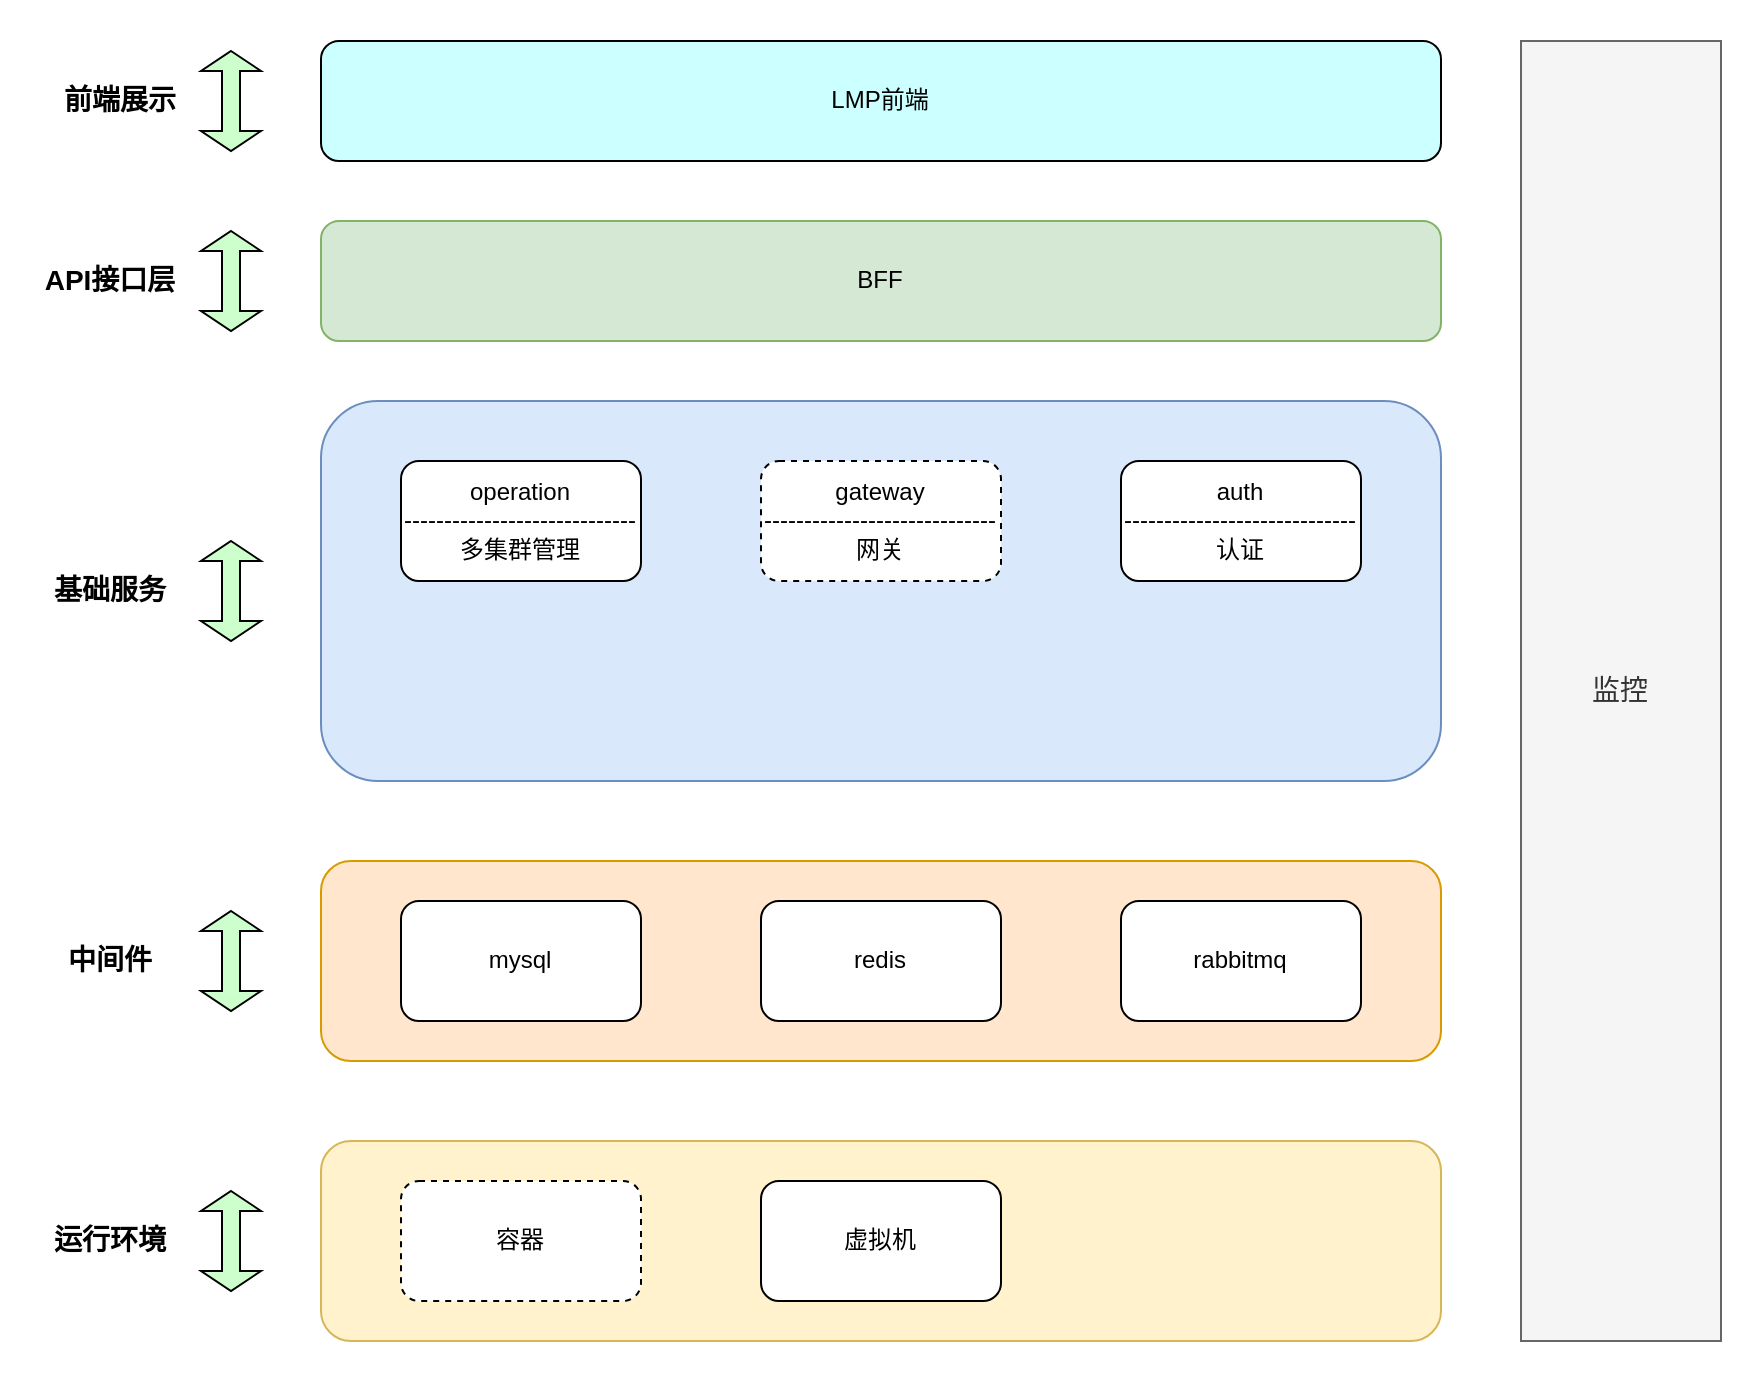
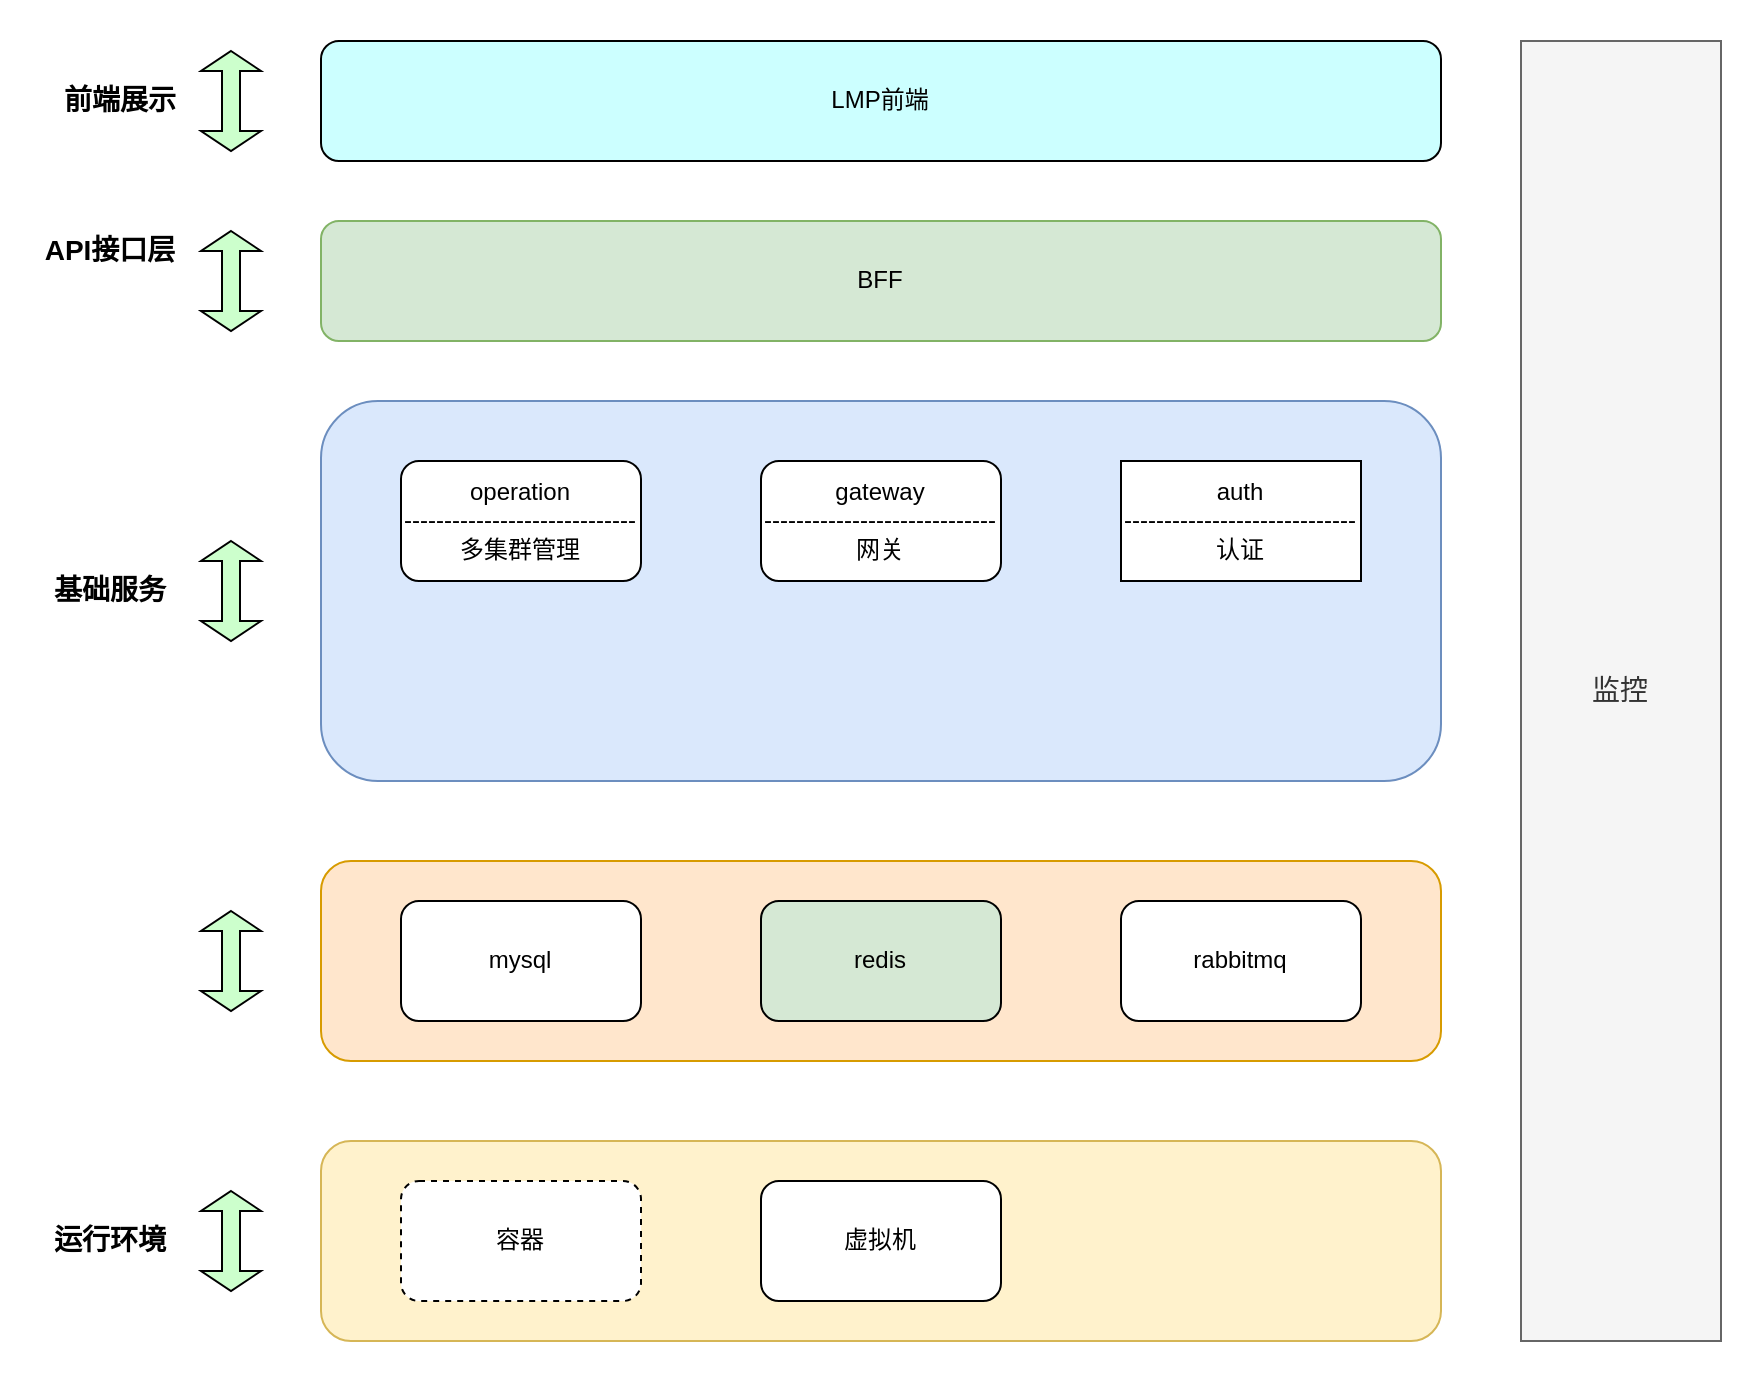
node "API接口层": moved (111, 281) -> (111, 251)
node "gateway ----------------------------- 网关": style dashed -> solid
node "auth ----------------------------- 认证": shape rounded rectangle -> rectangle
node "中间件": removed
node "redis": fillcolor #ffffff -> #d5e8d4
